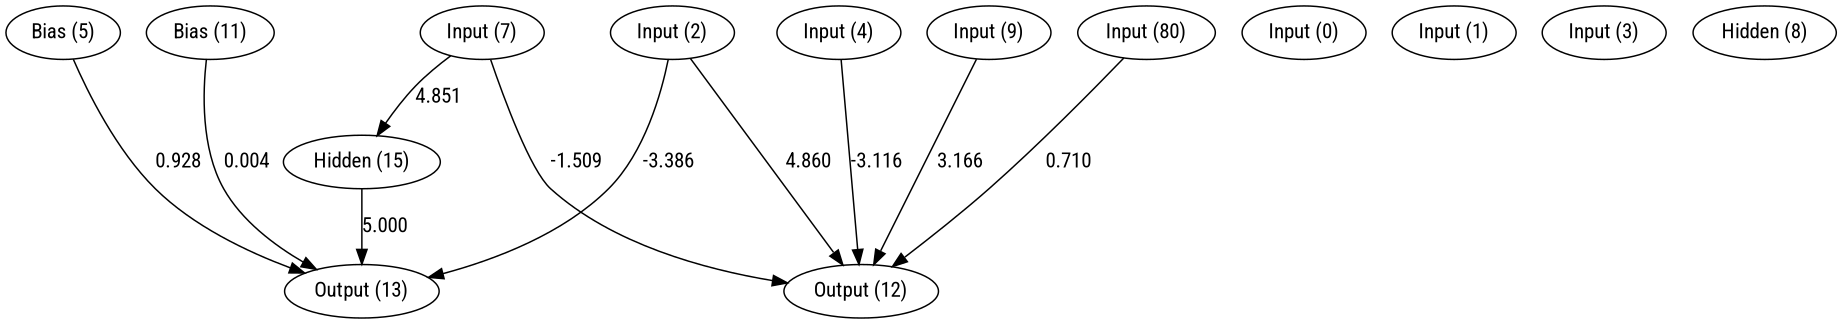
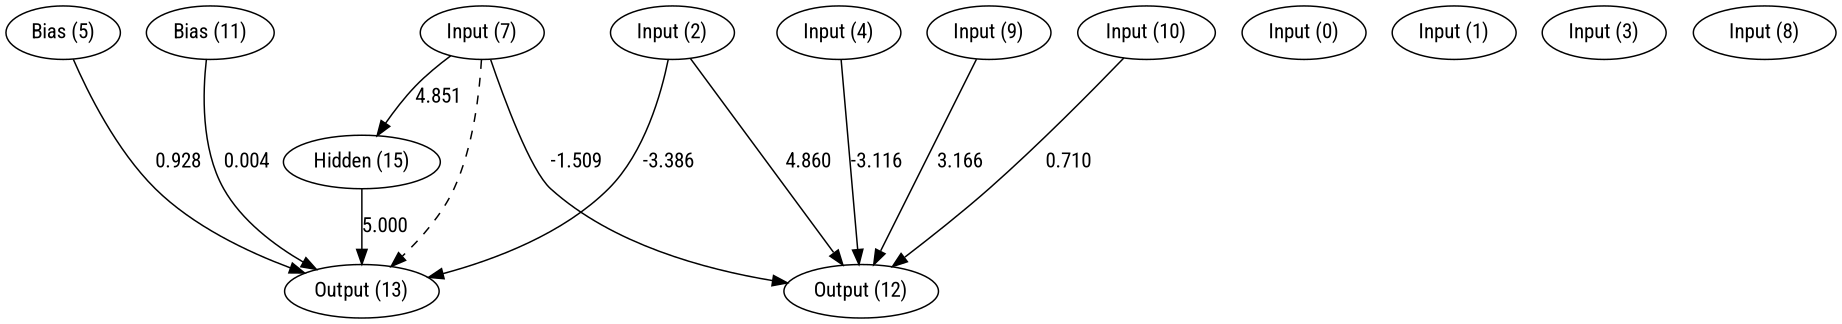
node "Input (80)": label "Input (80)" -> "Input (10)"
node "Hidden (8)": label "Hidden (8)" -> "Input (8)"
edge "Input (7)" -> "Output (13)": added
